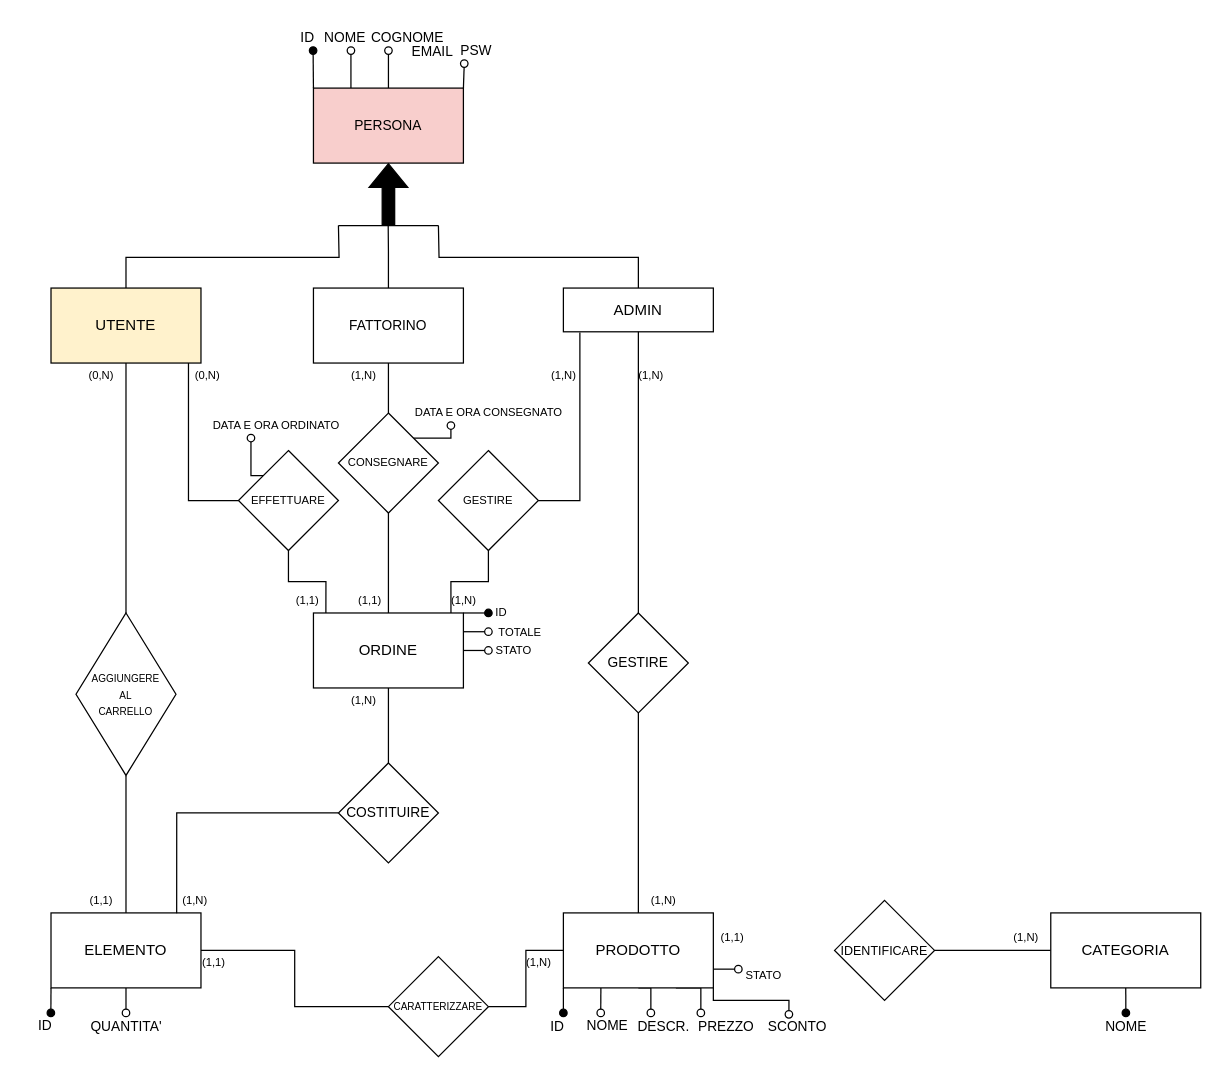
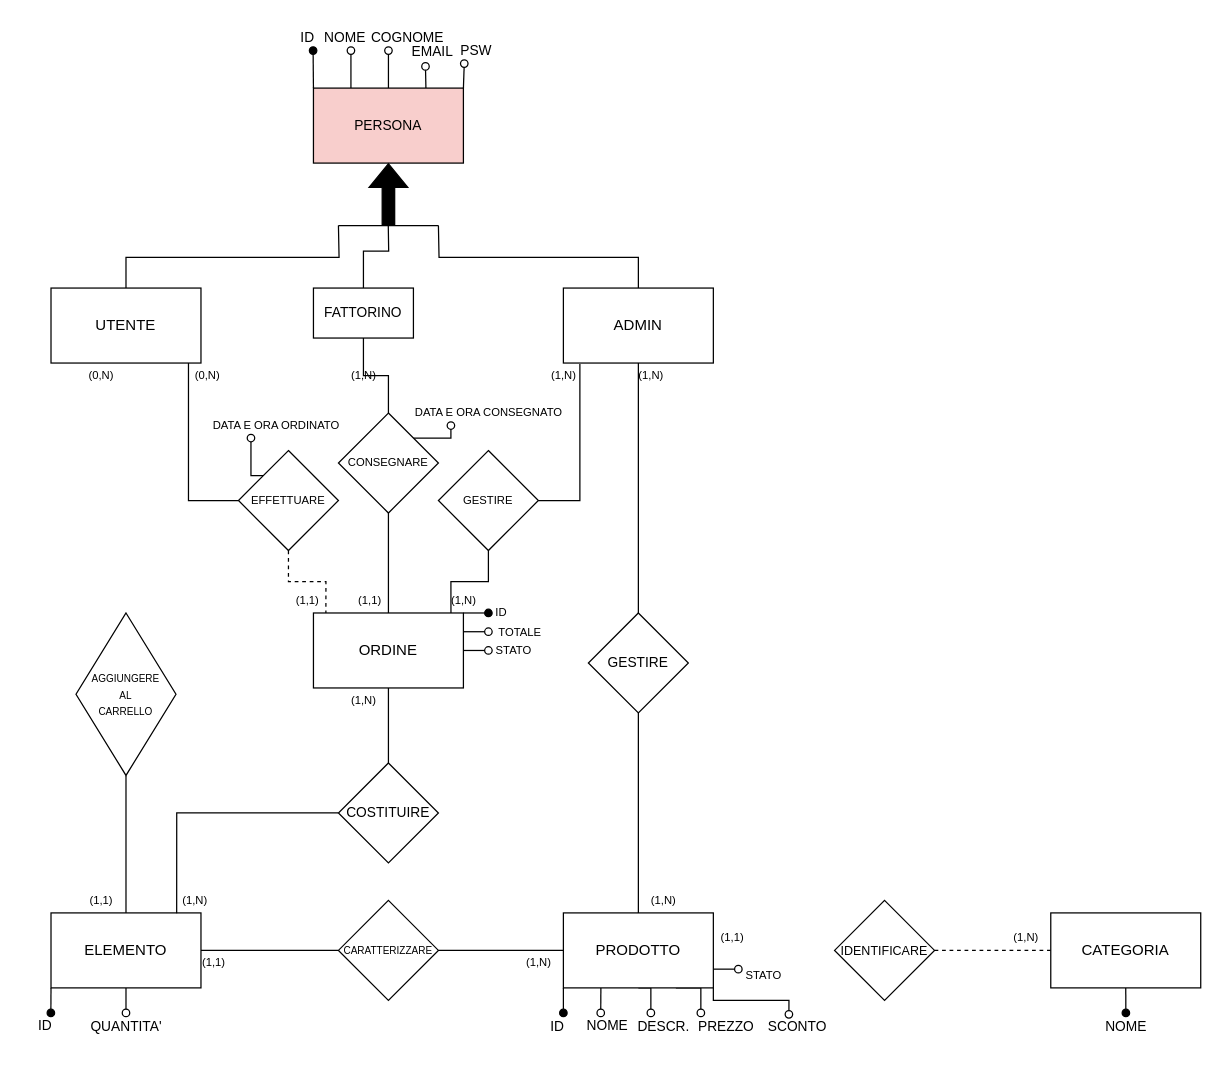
edge "PERSONA" -> "EMAIL": added
node "ADMIN": size 150x44 -> 150x75
node "UTENTE": fillcolor #fff2cc -> #ffffff
node "FATTORINO": size 150x75 -> 100x50
edge "UTENTE" -- "AGGIUNGERE AL CARRELLO": removed
edge "EFFETTUARE" -- "ORDINE": style solid -> dashed
edge "IDENTIFICARE" -- "CATEGORIA": style solid -> dashed
node "CARATTERIZZARE": moved (438, 1007) -> (388, 951)
